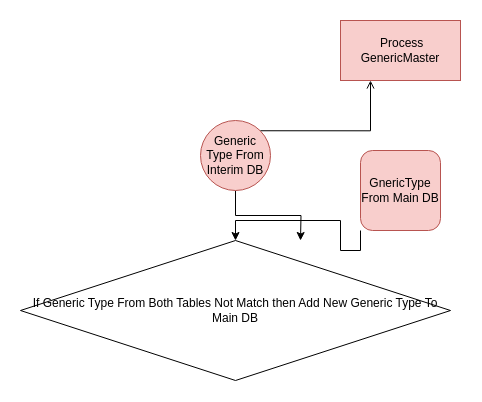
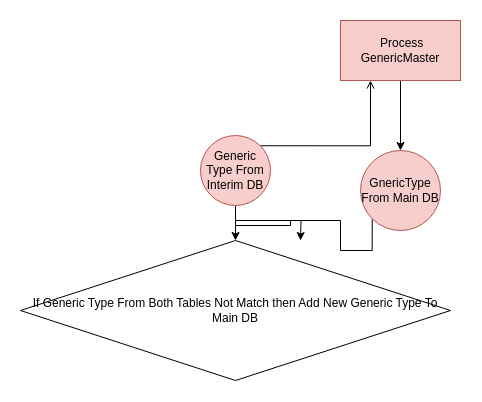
edge "Process GenericMaster" -> "GnericType From Main DB": added
node "Generic Type From Interim DB": moved (236, 156) -> (236, 171)
node "GnericType From Main DB": shape rounded rectangle -> ellipse
